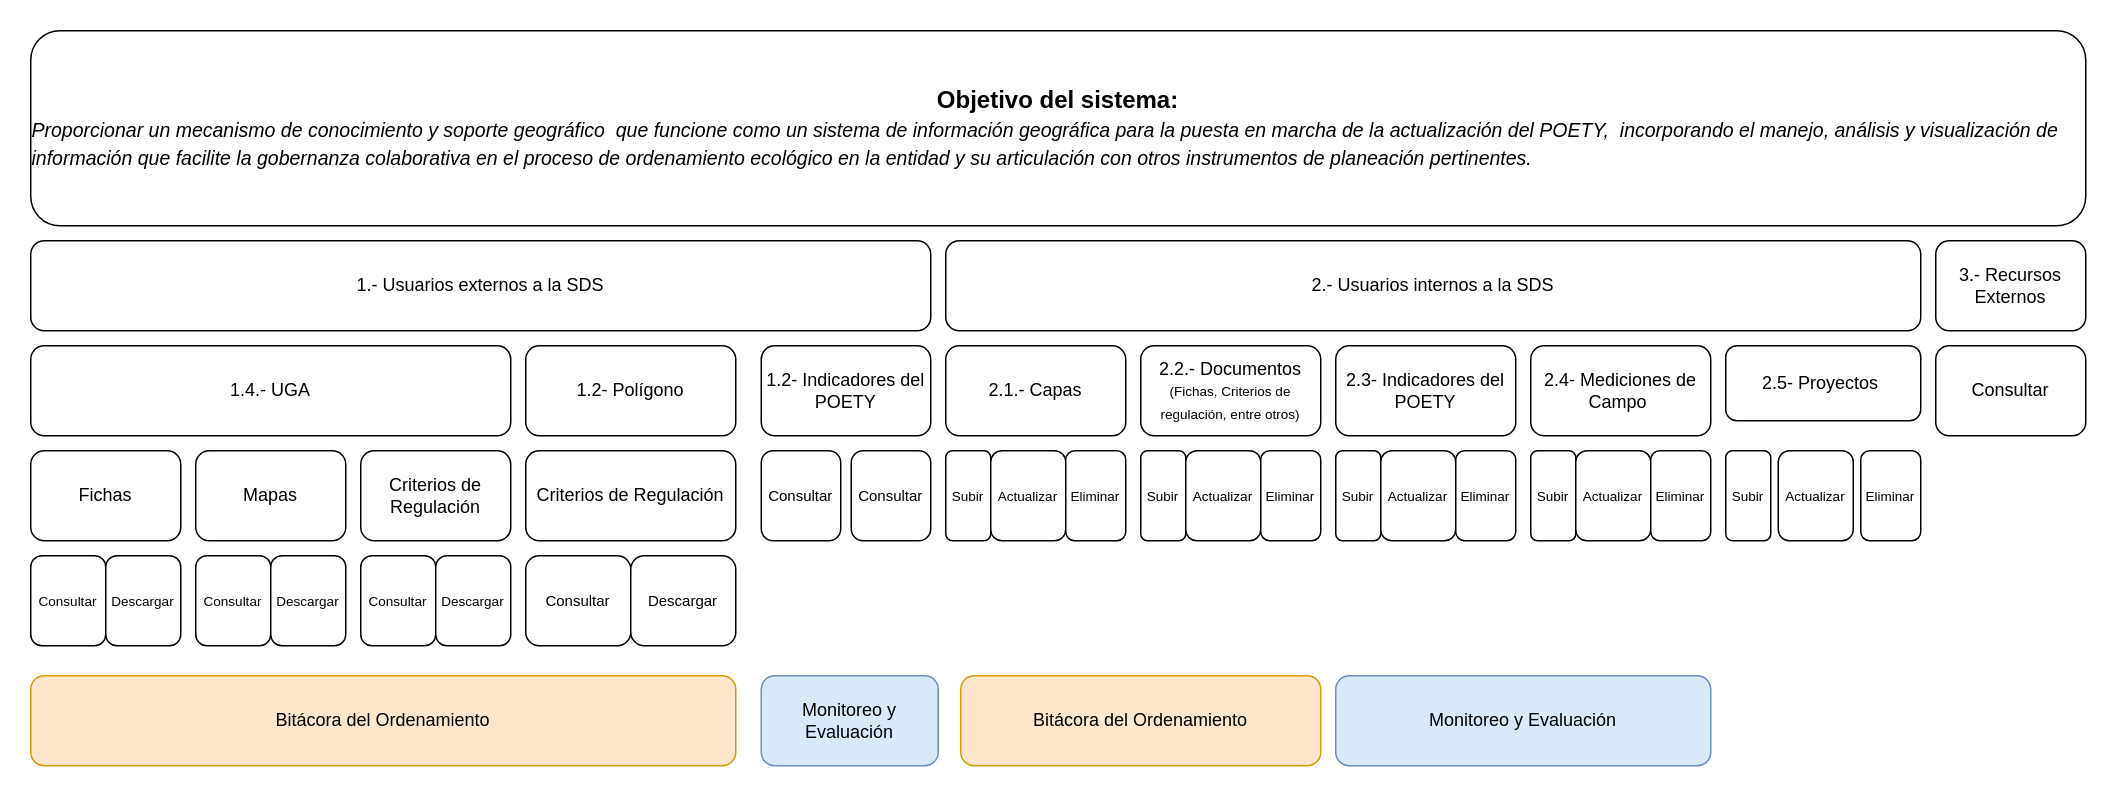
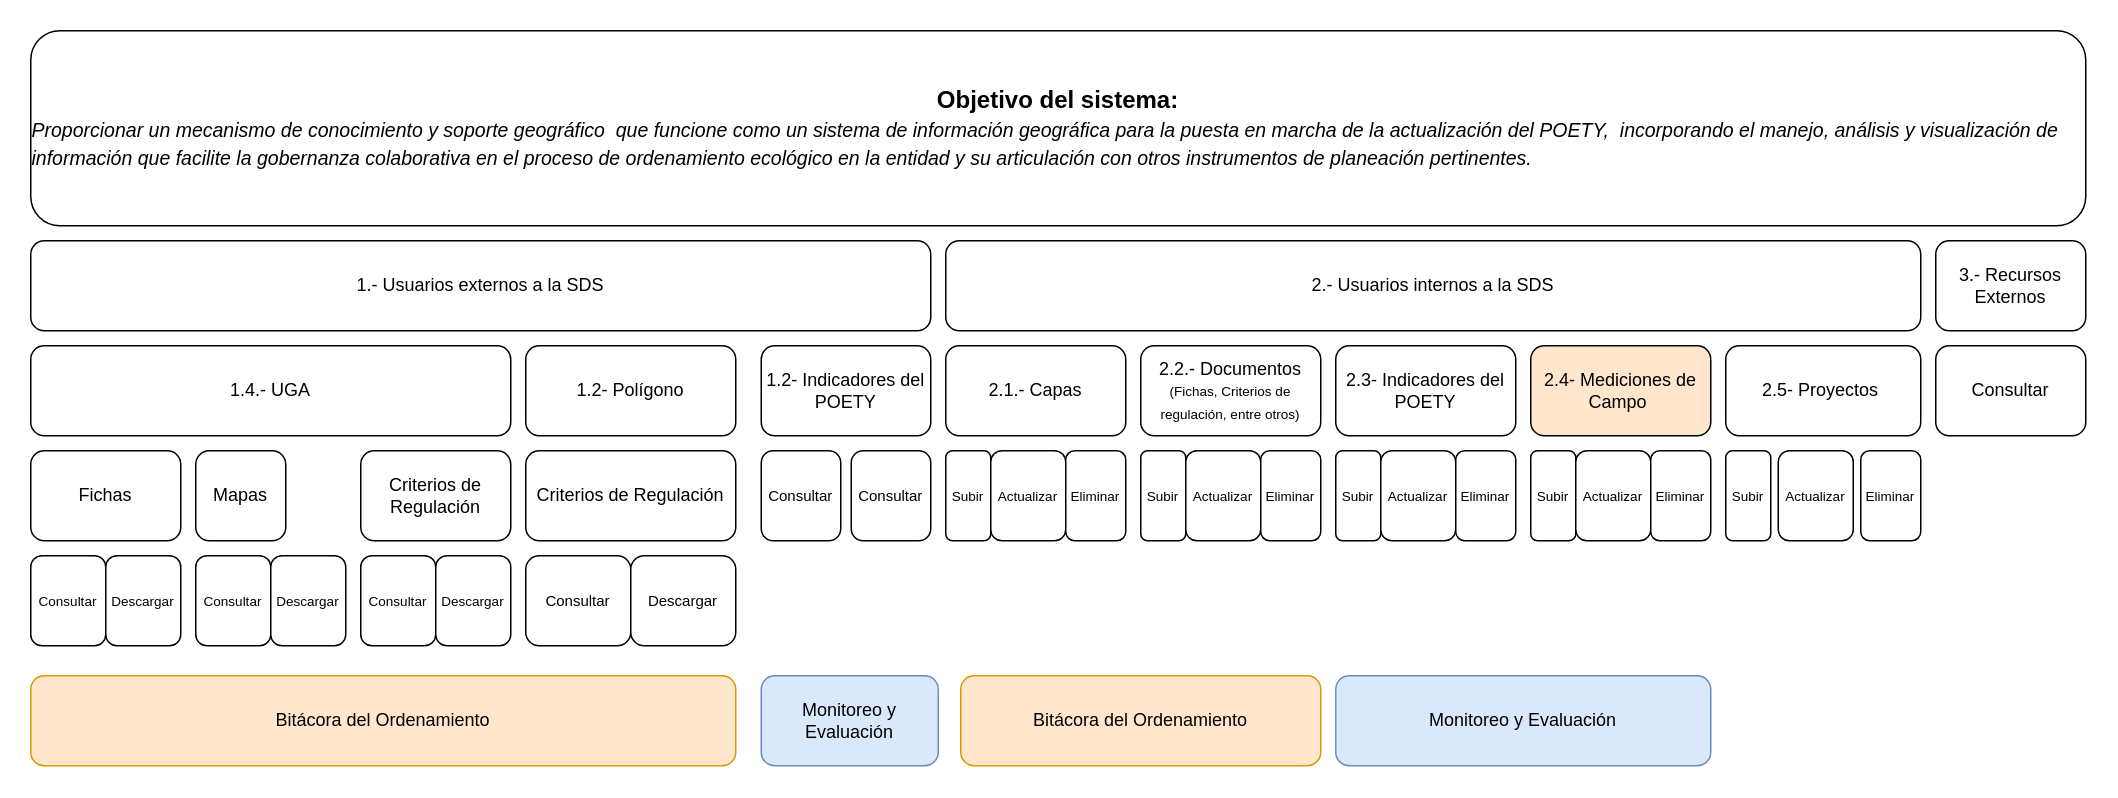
node "2.5- Proyectos": size 195x75 -> 195x90
node "2.4- Mediciones de Campo": fillcolor #ffffff -> #ffe6cc
node "Mapas": size 150x90 -> 90x90
